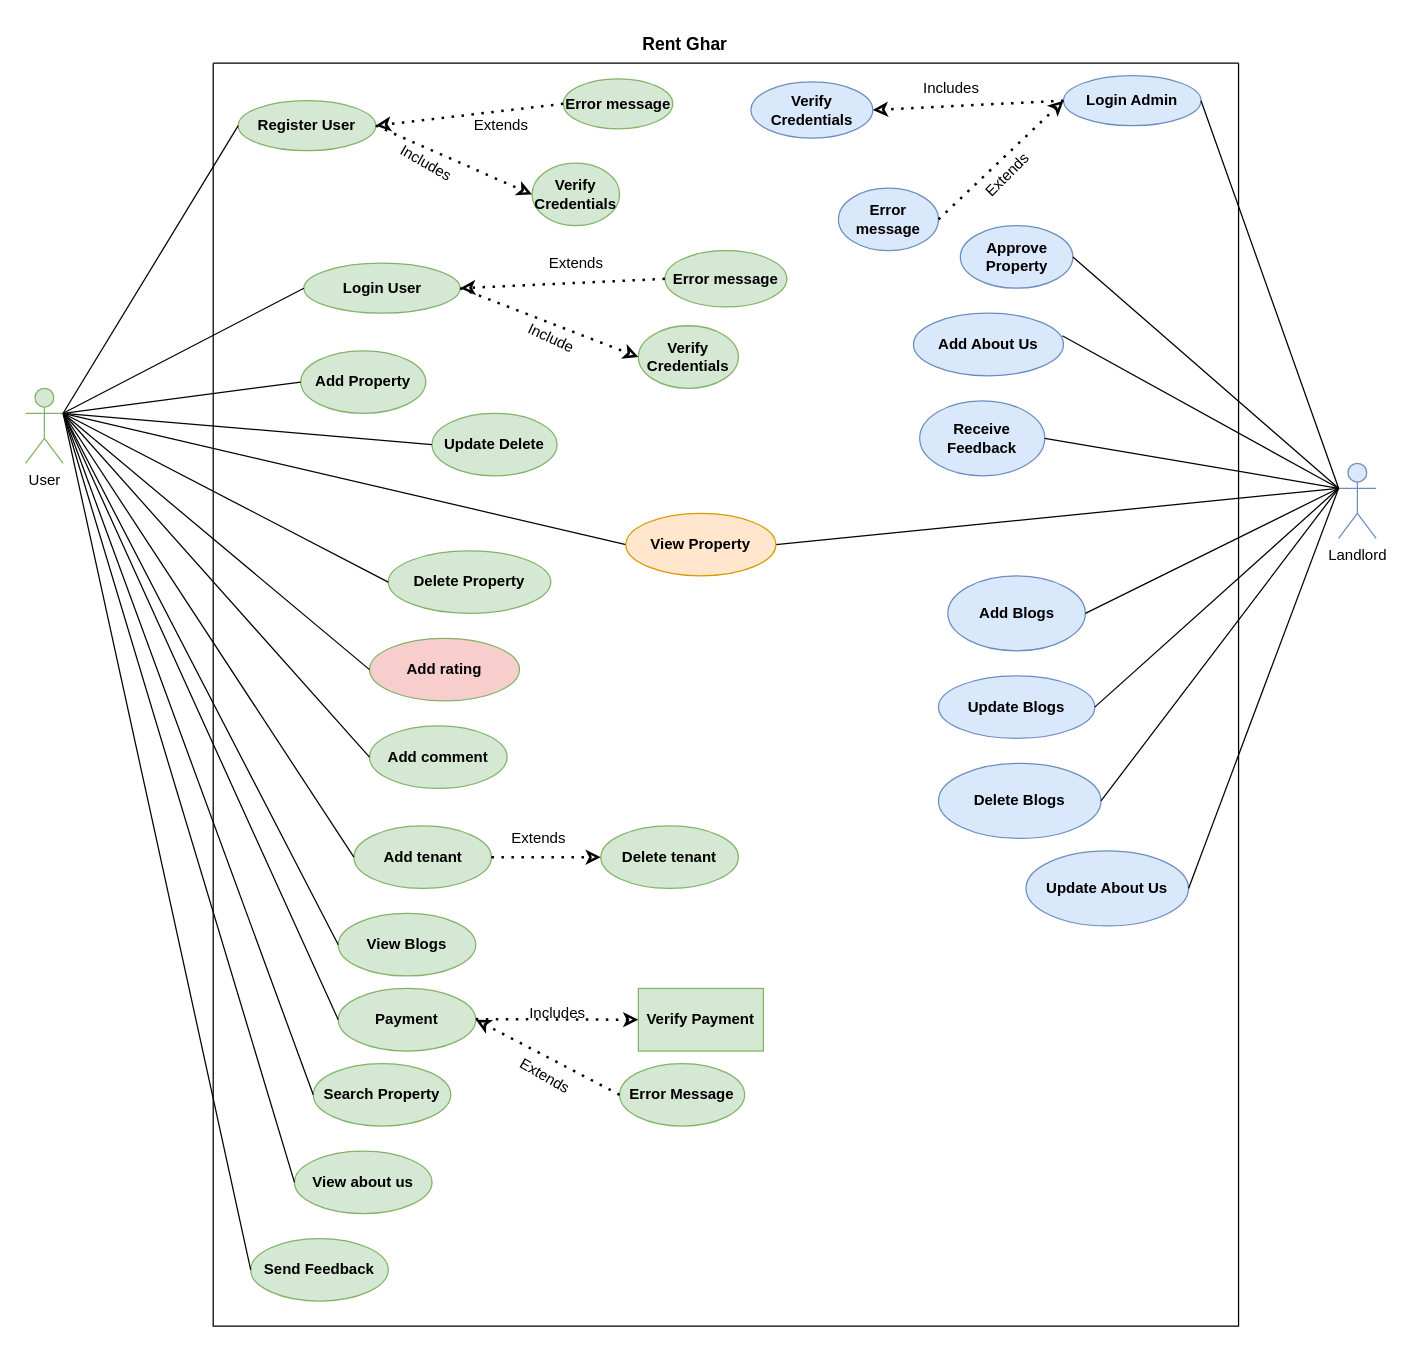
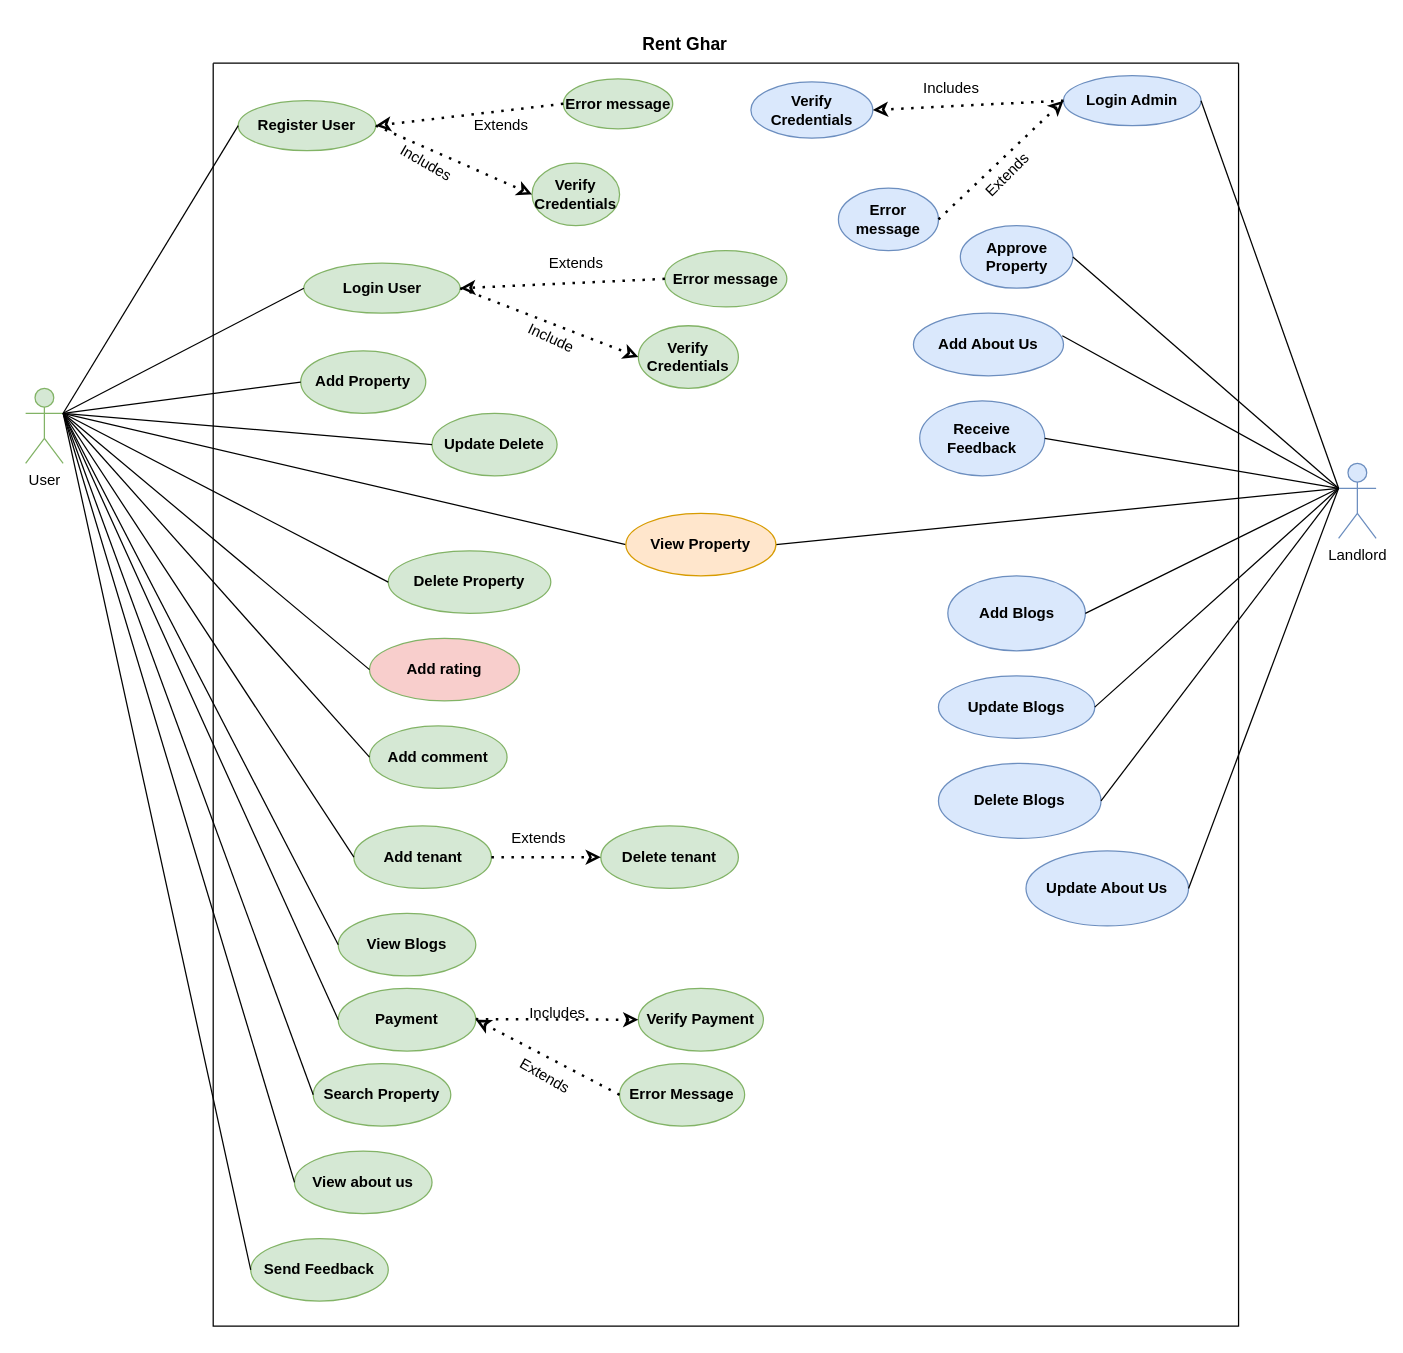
node "Verify Payment": shape rectangle -> ellipse
